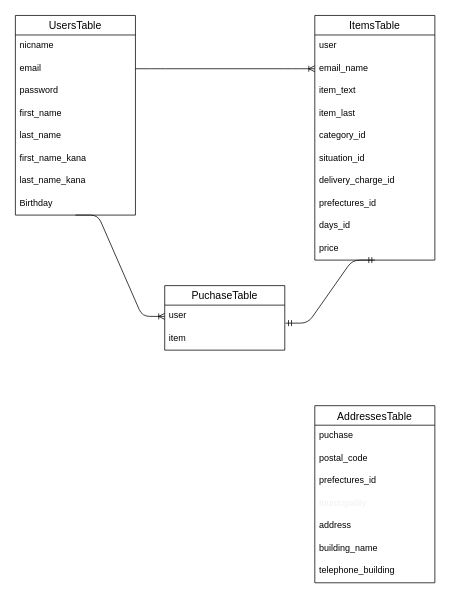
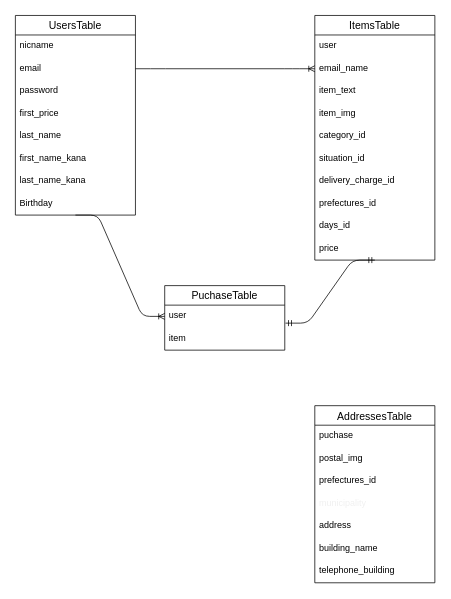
node "first_name": label "first_name" -> "first_price"
node "item_last": label "item_last" -> "item_img"
node "postal_code": label "postal_code" -> "postal_img"
